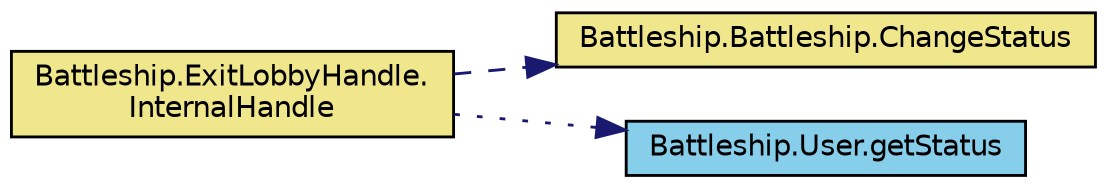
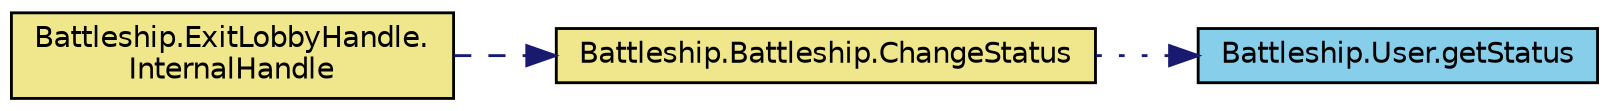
edge "Battleship.ExitLobbyHandle. InternalHandle" -> "Battleship.User.getStatus": now "Battleship.Battleship.ChangeStatus" -> "Battleship.User.getStatus"
